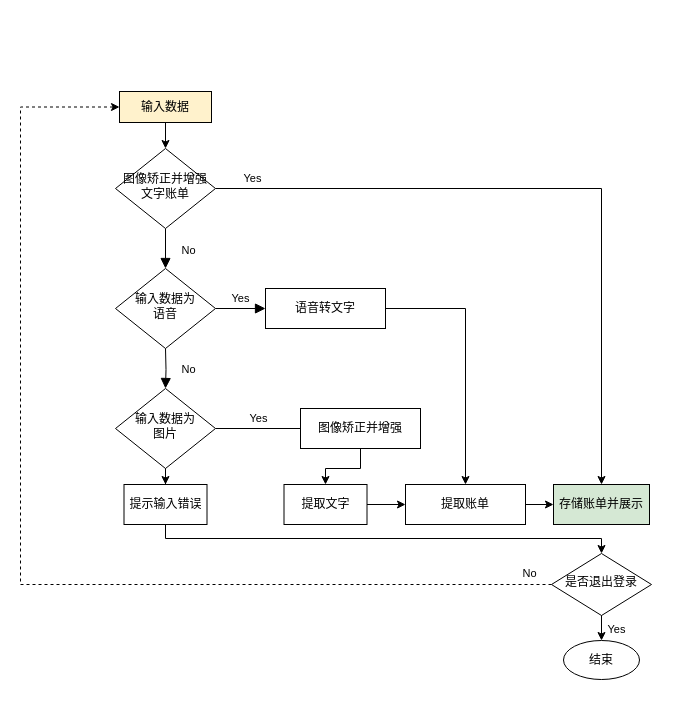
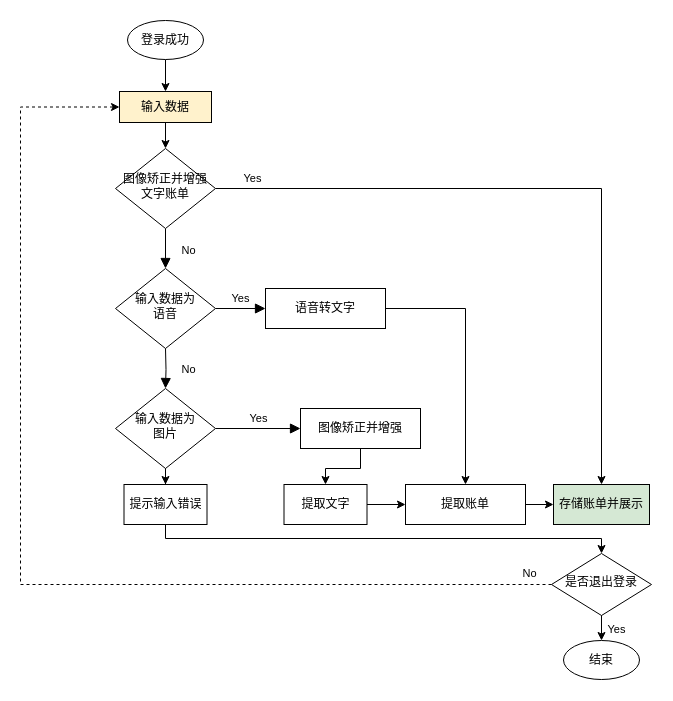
node "登录成功": added
edge "登录成功" -> "输入数据": added
edge "输入数据为 图片" -- "图像矫正并增强": arrowhead none -> block
